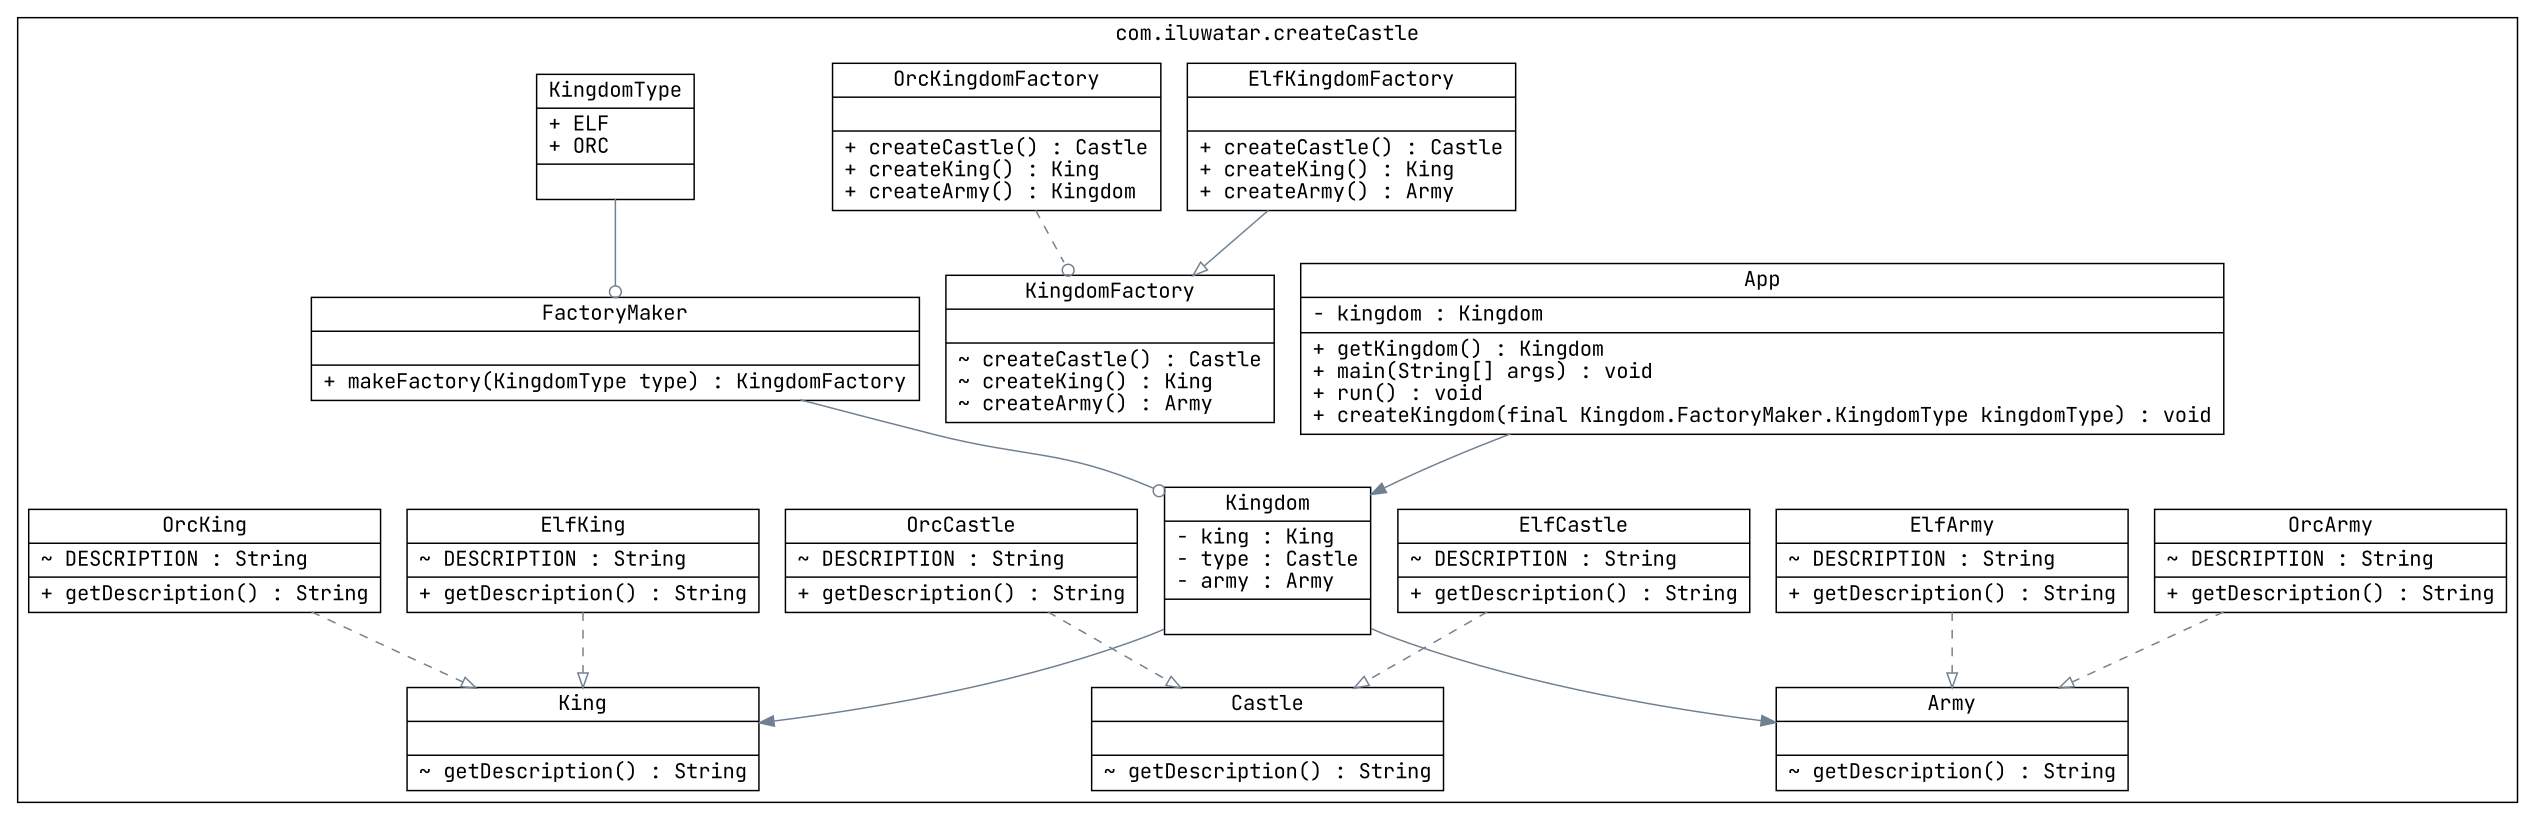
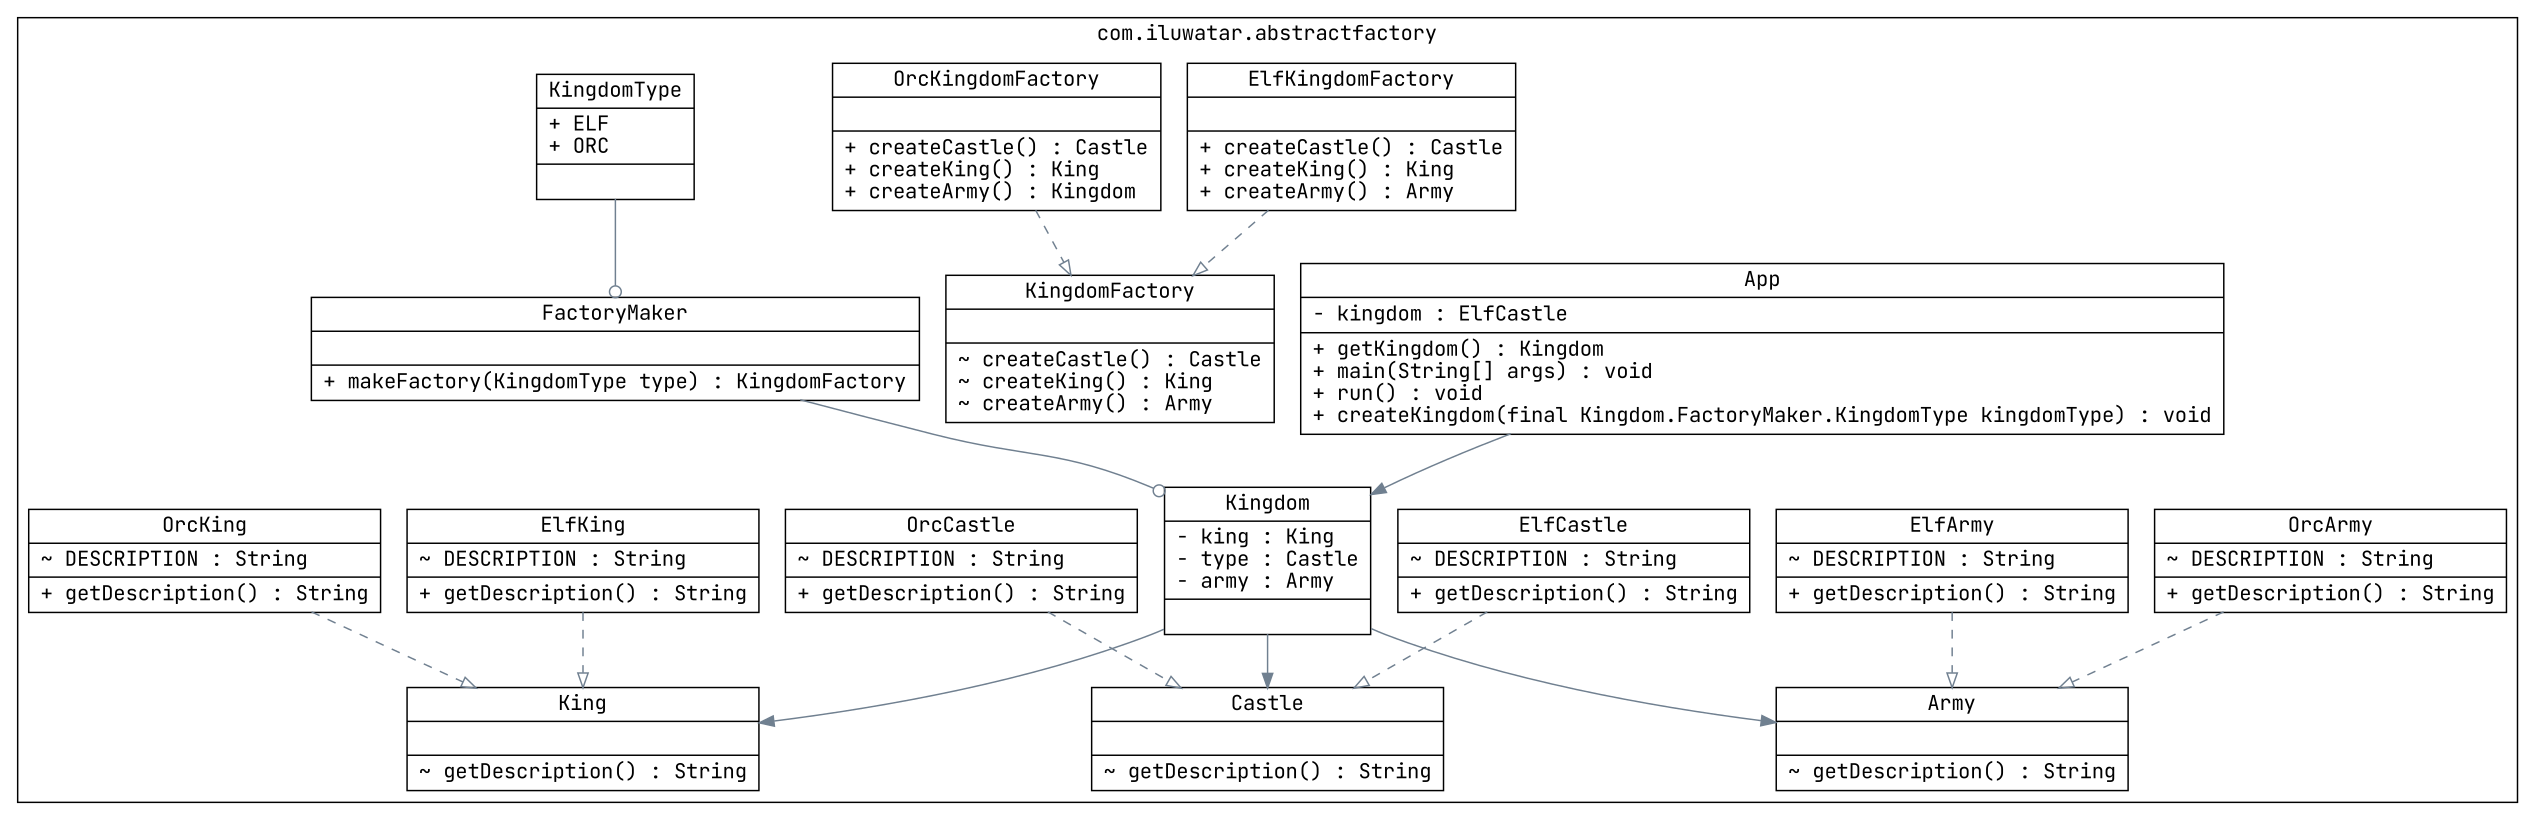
cluster "com.iluwatar.createCastle": label "com.iluwatar.createCastle" -> "com.iluwatar.abstractfactory"
edge "OrcKingdomFactory" -> "KingdomFactory": arrowhead odot -> empty
edge "ElfKingdomFactory" -> "KingdomFactory": style solid -> dashed
node "App": text "- kingdom : Kingdom" -> "- kingdom : ElfCastle"
edge "Kingdom" -> "Castle": added
